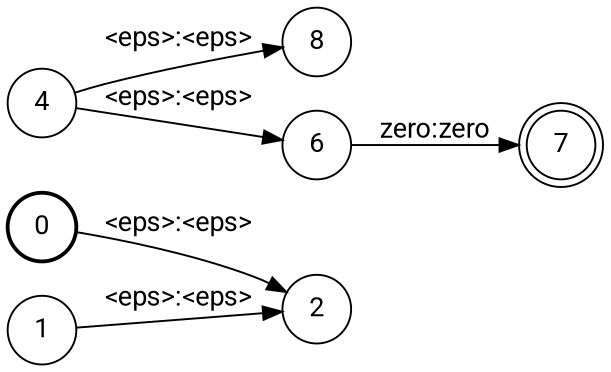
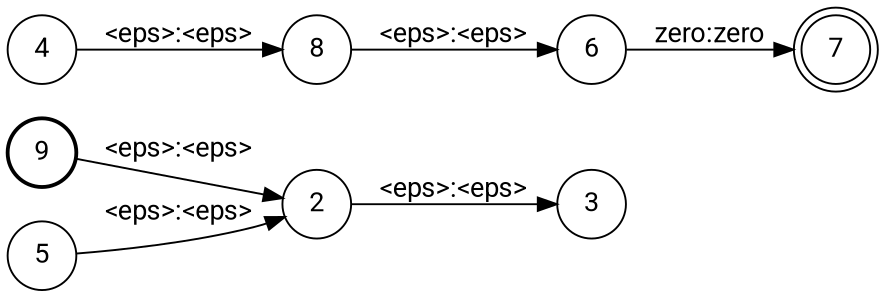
edge "4" -> "6": now "8" -> "6"
node "3": added
node "0": label "0" -> "9"
node "1": label "1" -> "5"
